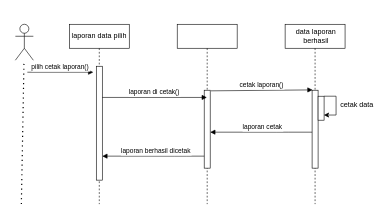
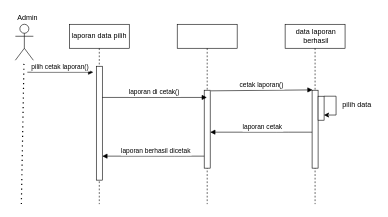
node "Admin": added
node "cetak data": label "cetak data" -> "pilih data"
